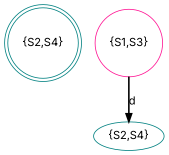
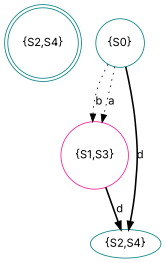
node "{S0}": added
